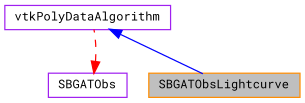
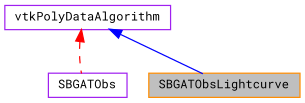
edge "vtkPolyDataAlgorithm" -> "SBGATObs": reversed
